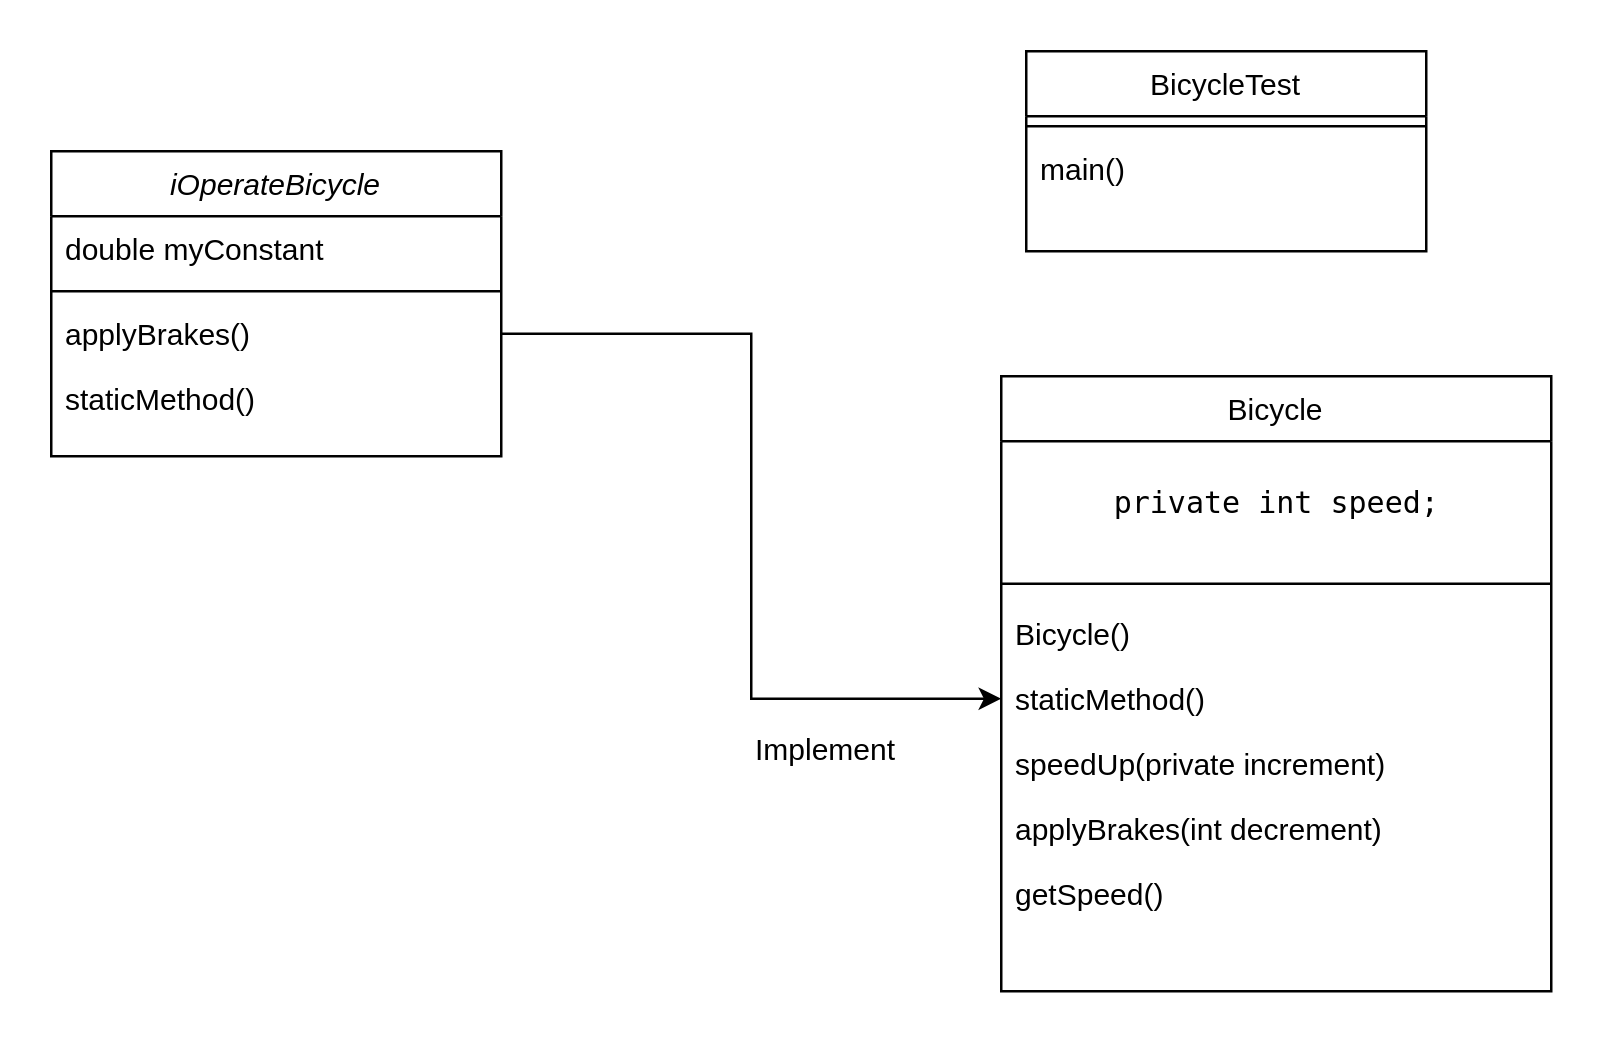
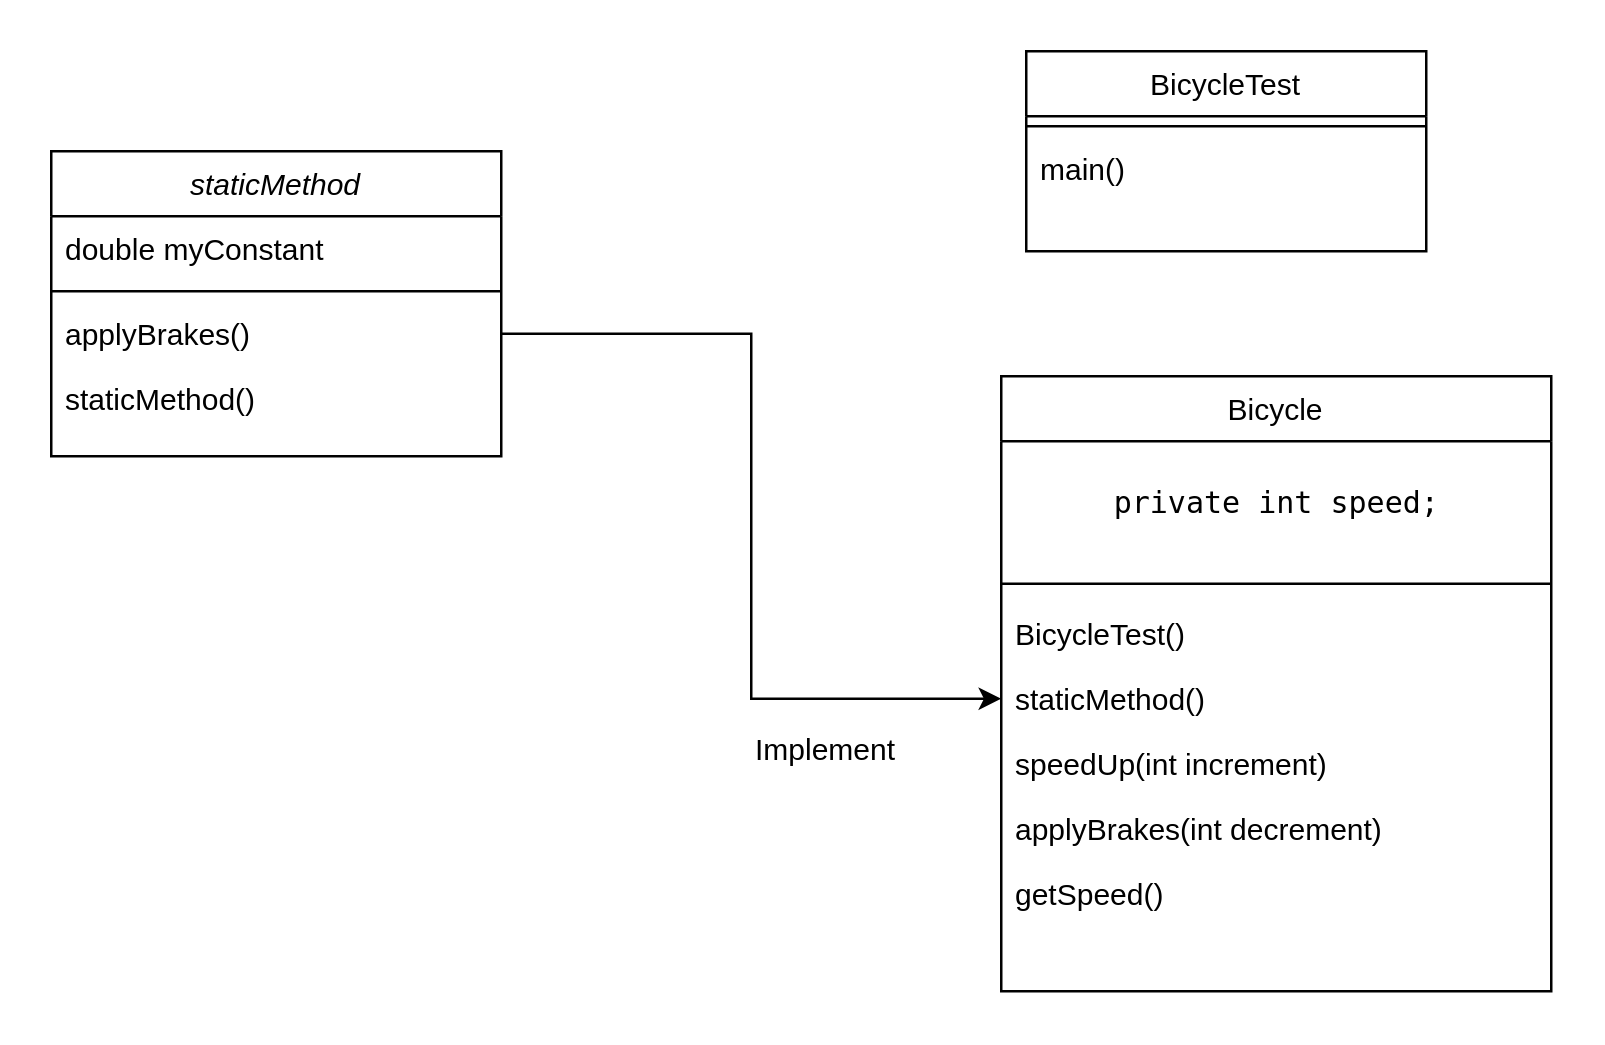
node "iOperateBicycle": label "iOperateBicycle" -> "staticMethod"
node "Bicycle()": label "Bicycle()" -> "BicycleTest()"
node "speedUp(private increment)": label "speedUp(private increment)" -> "speedUp(int increment)"
